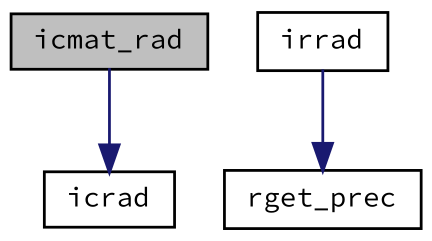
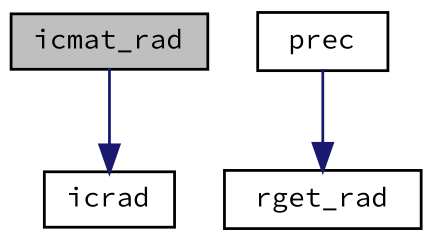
node "irrad": label "irrad" -> "prec"
node "rget_prec": label "rget_prec" -> "rget_rad"
